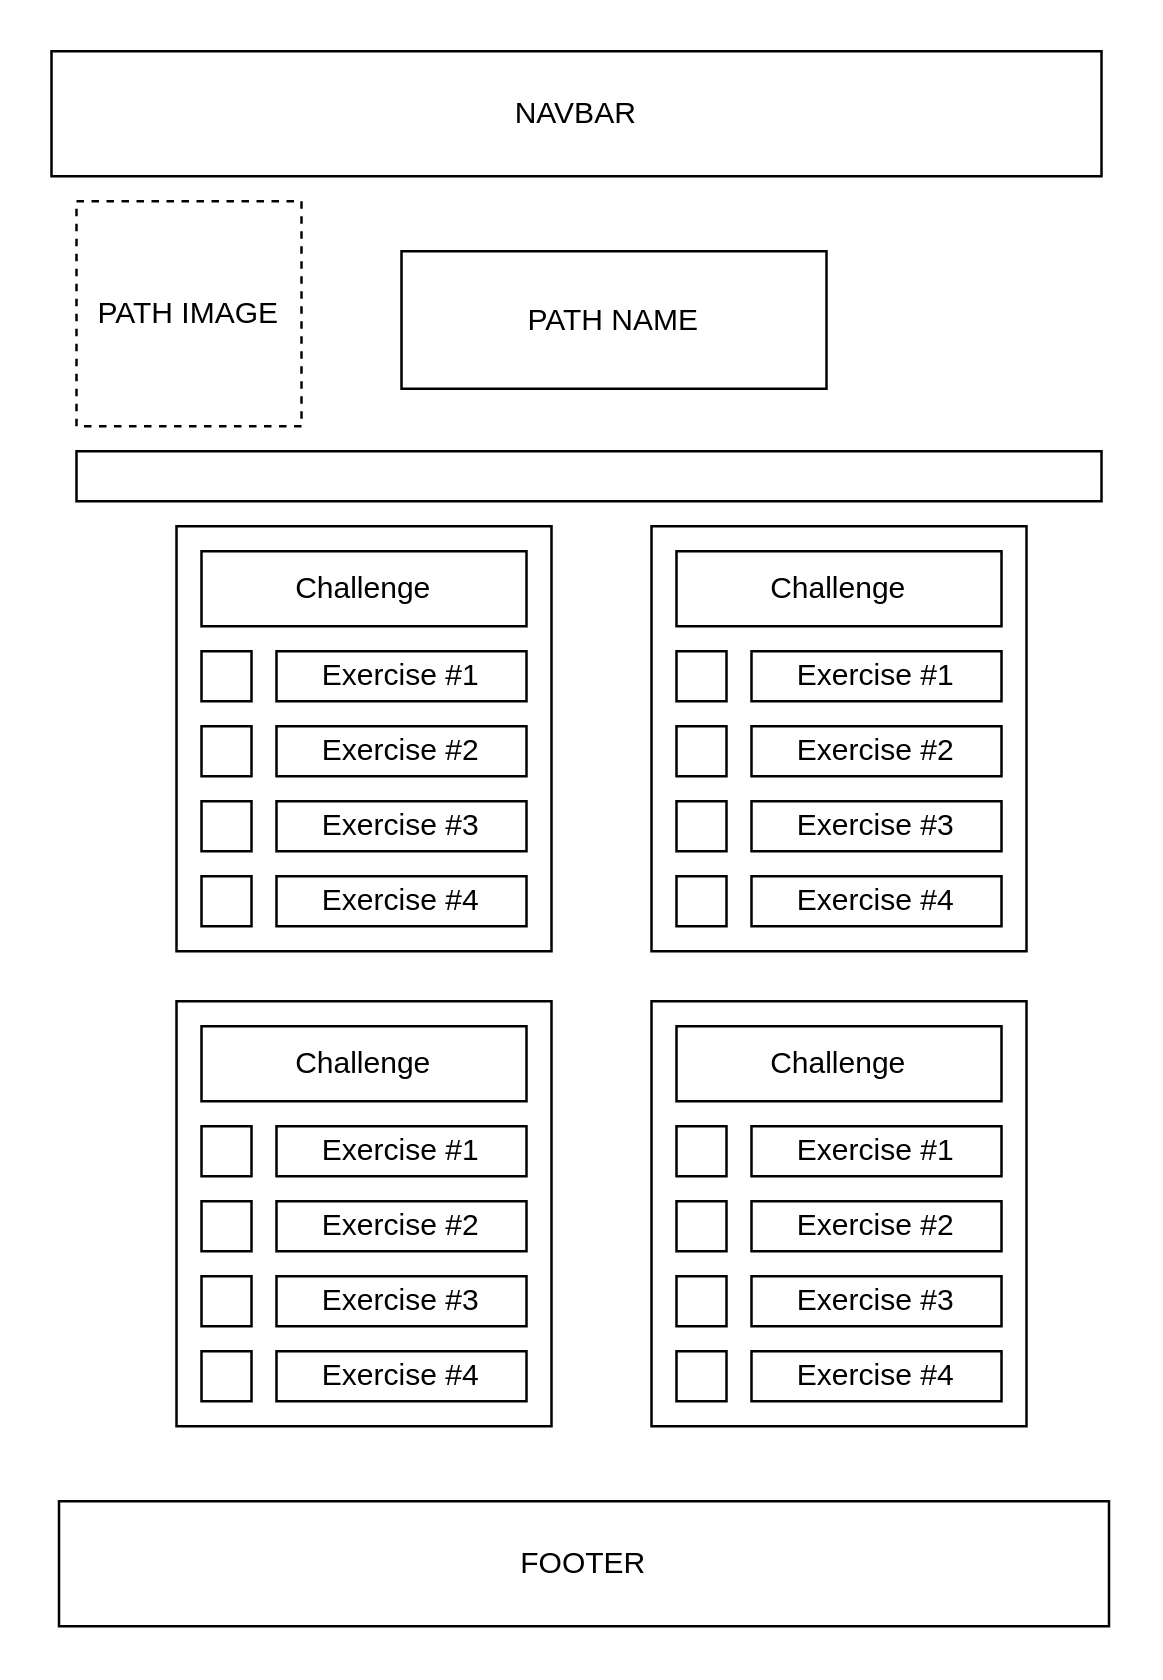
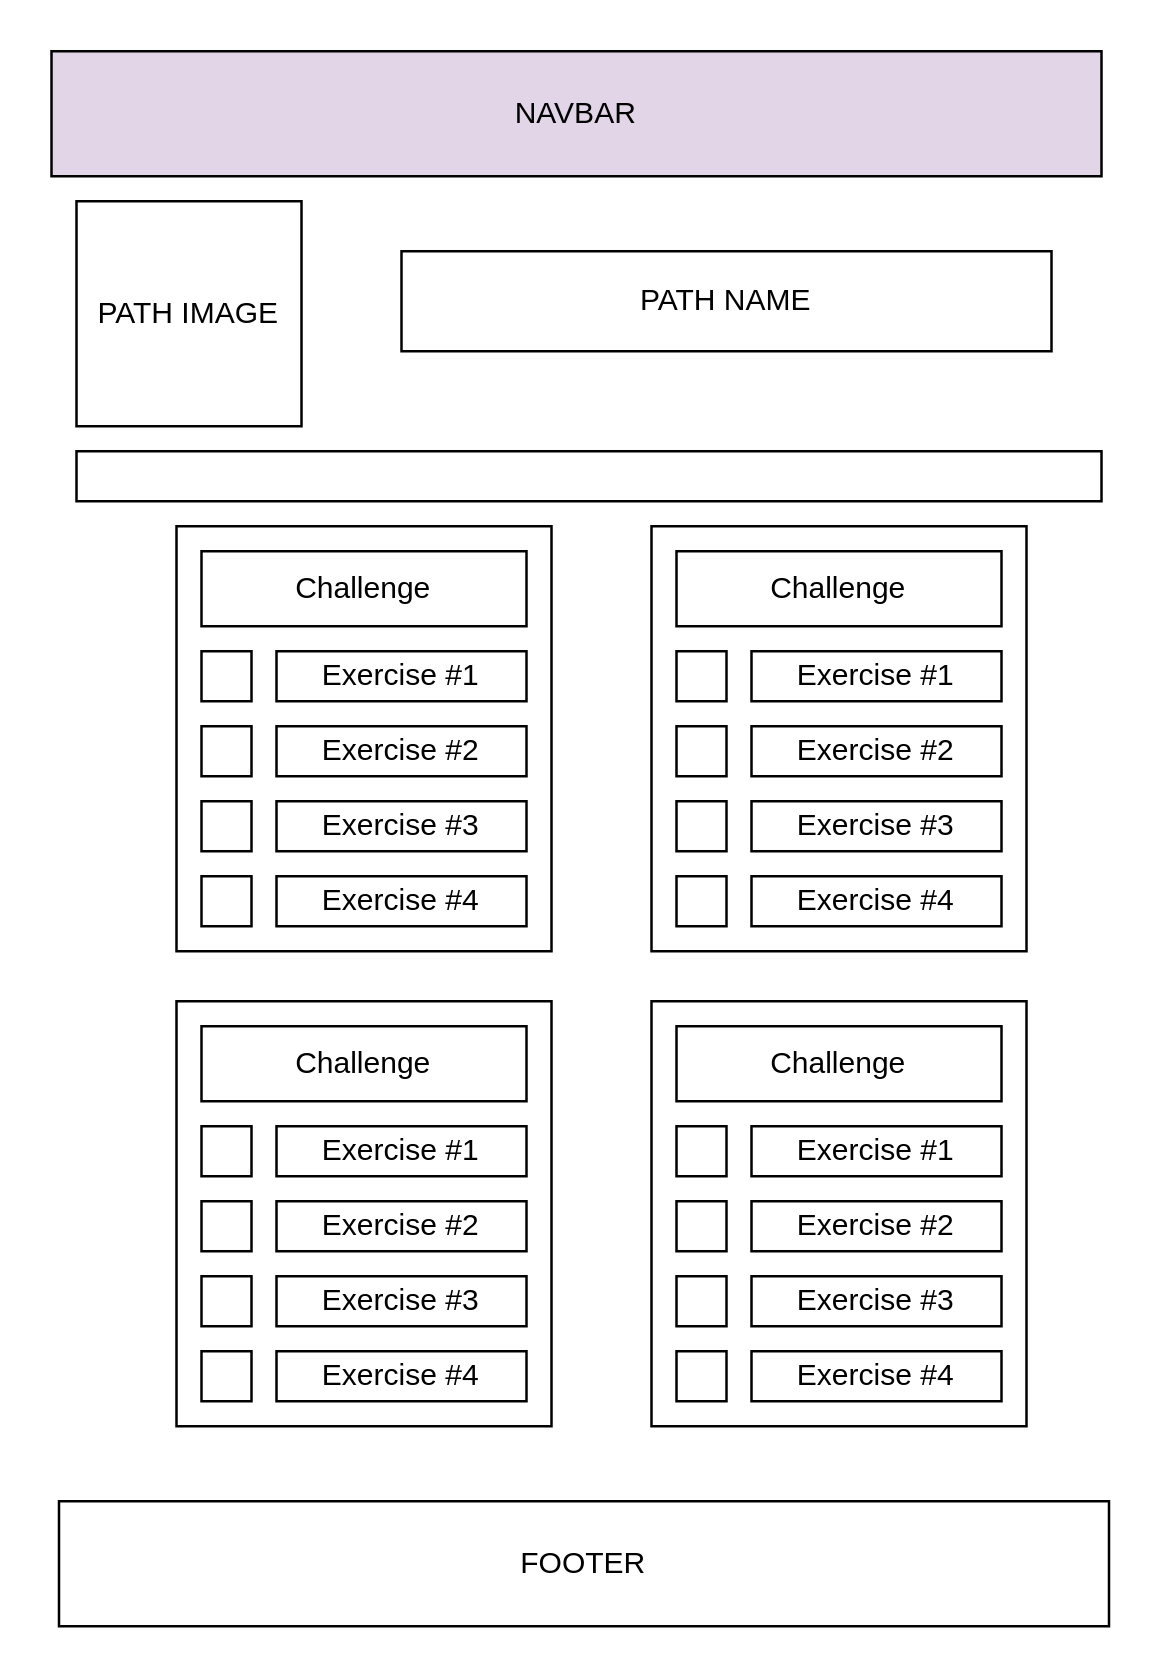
node "NAVBAR": fillcolor #ffffff -> #e1d5e7
node "PATH IMAGE": style dashed -> solid
node "PATH NAME": size 425x138 -> 650x100
